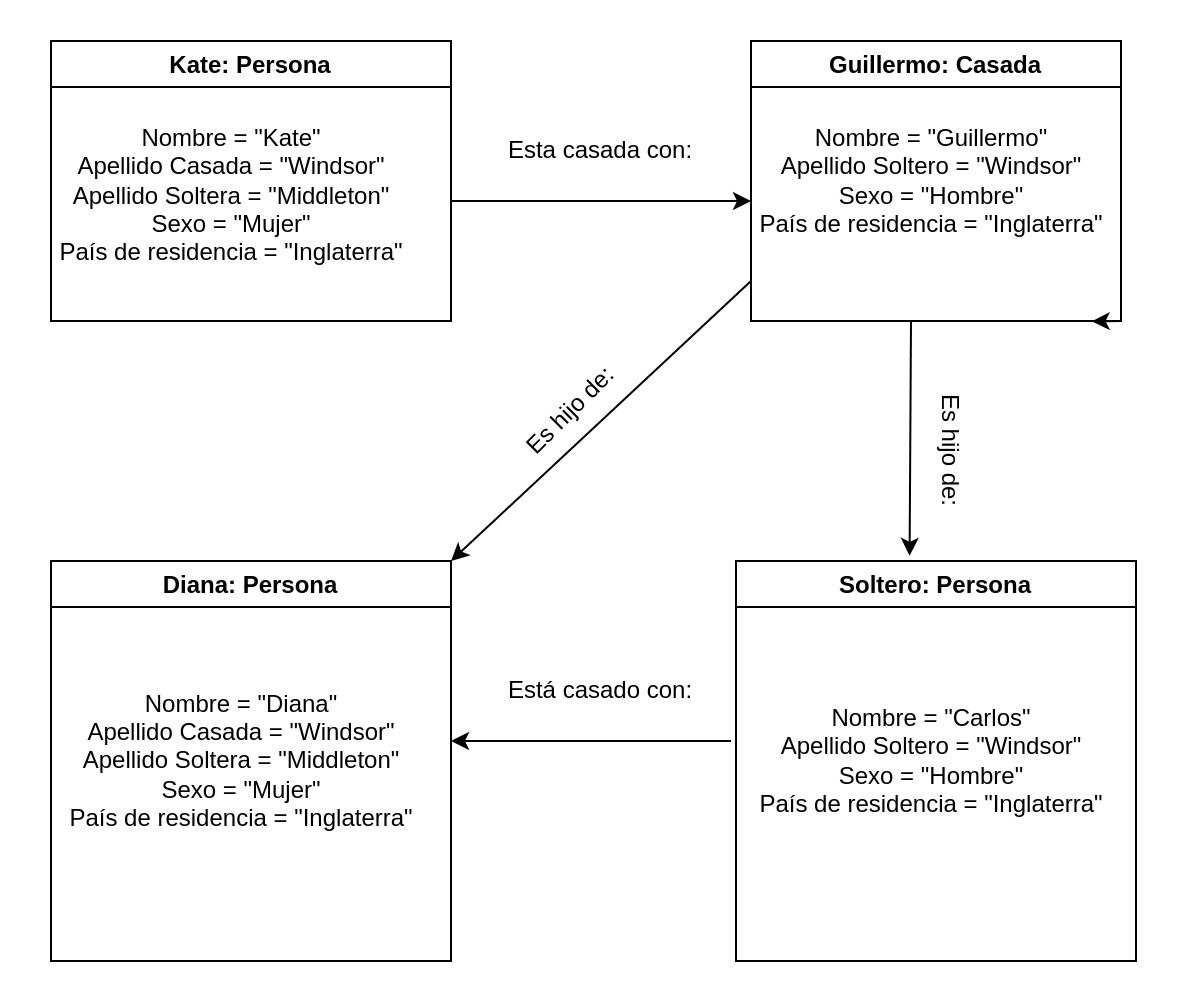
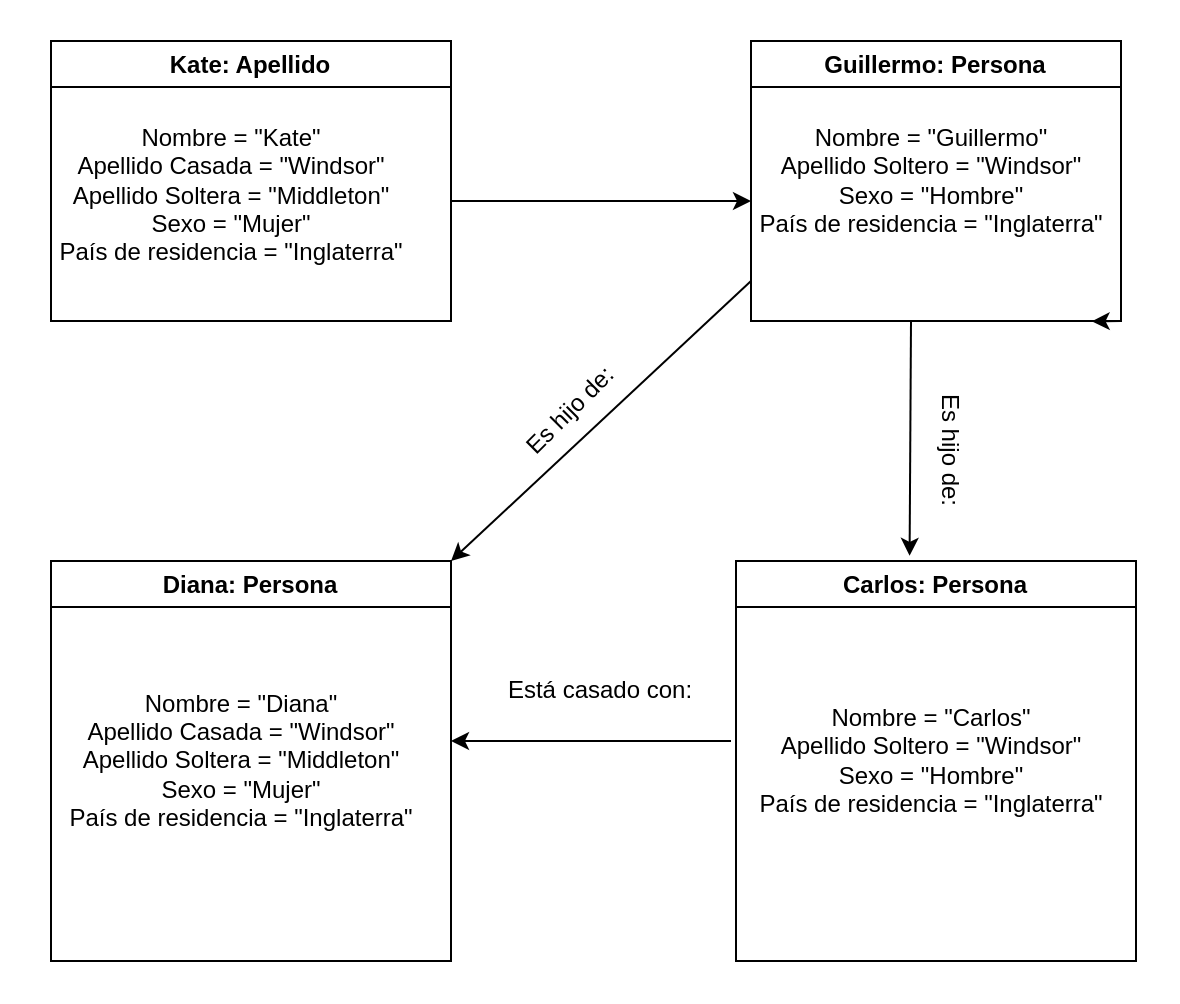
node "Kate: Persona": label "Kate: Persona" -> "Kate: Apellido"
node "Guillermo: Casada": label "Guillermo: Casada" -> "Guillermo: Persona"
node "Esta casada con:": removed
node "Soltero: Persona": label "Soltero: Persona" -> "Carlos: Persona"
